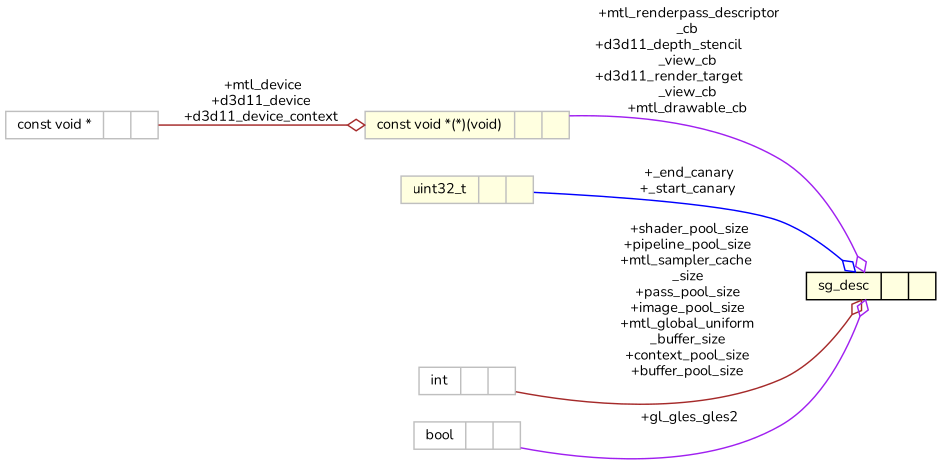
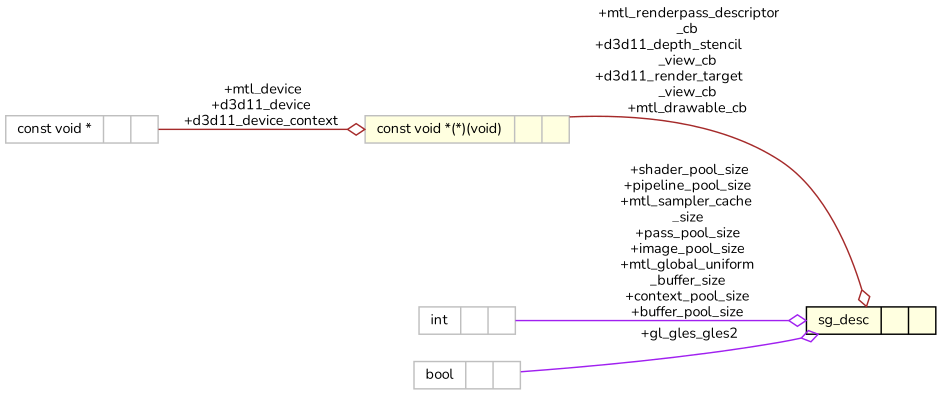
edge "const void *(*)(void)" -> "sg_desc": color purple -> brown
node "uint32_t": removed
edge "int" -> "sg_desc": color brown -> purple
